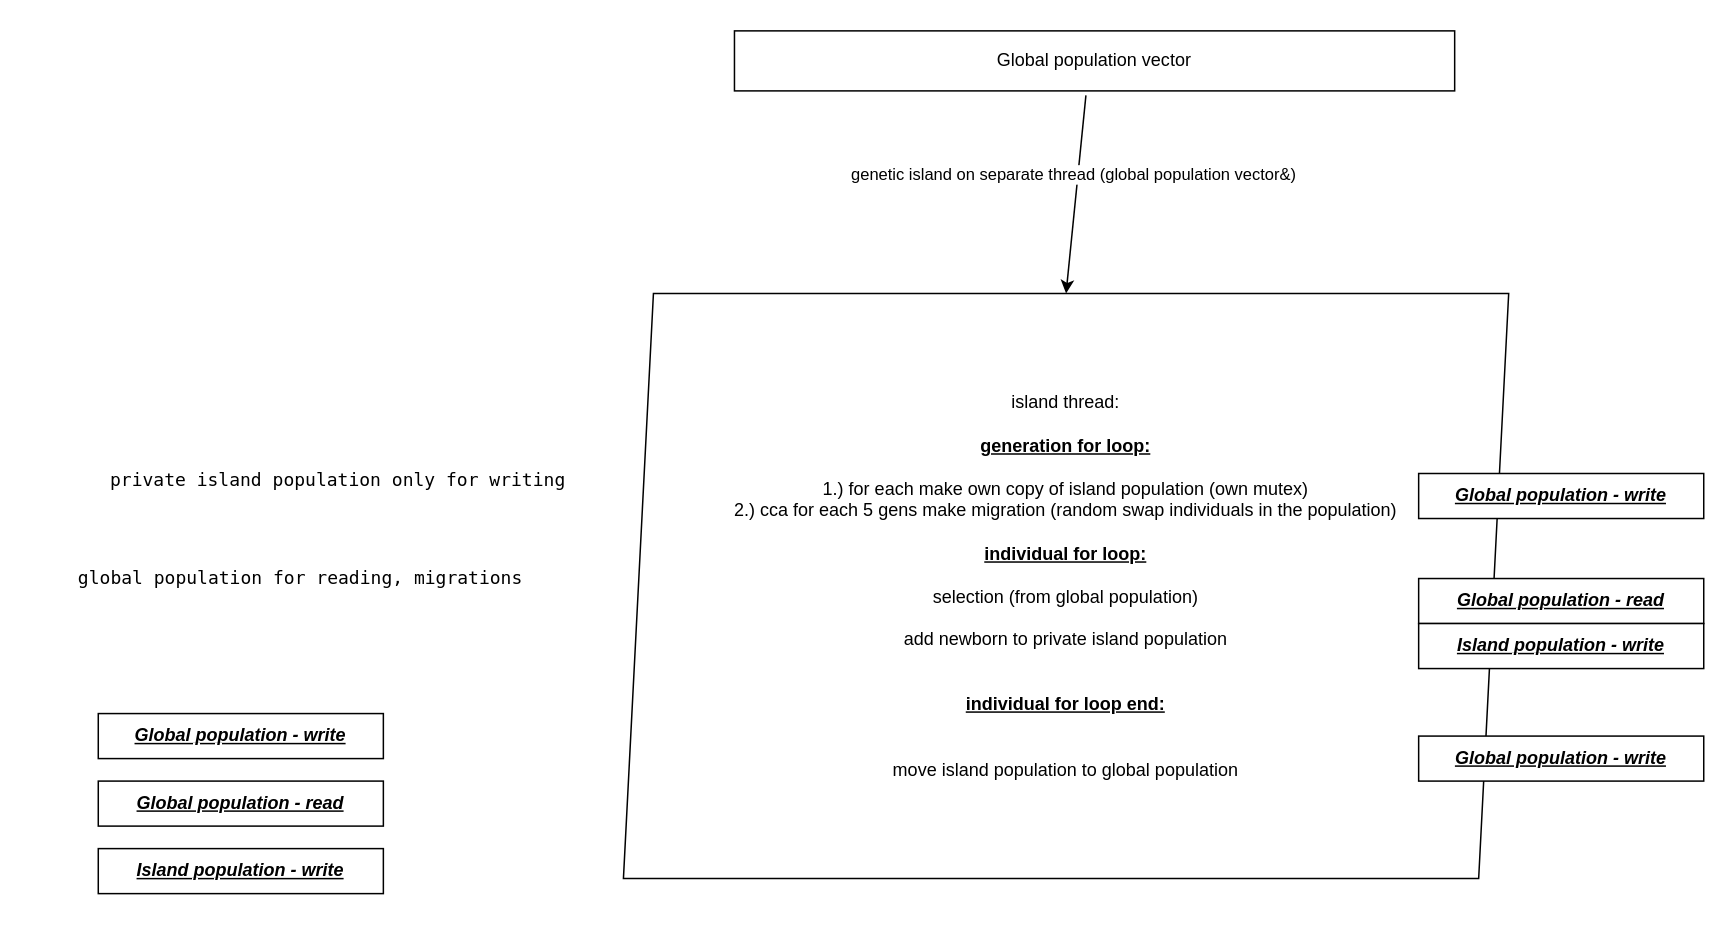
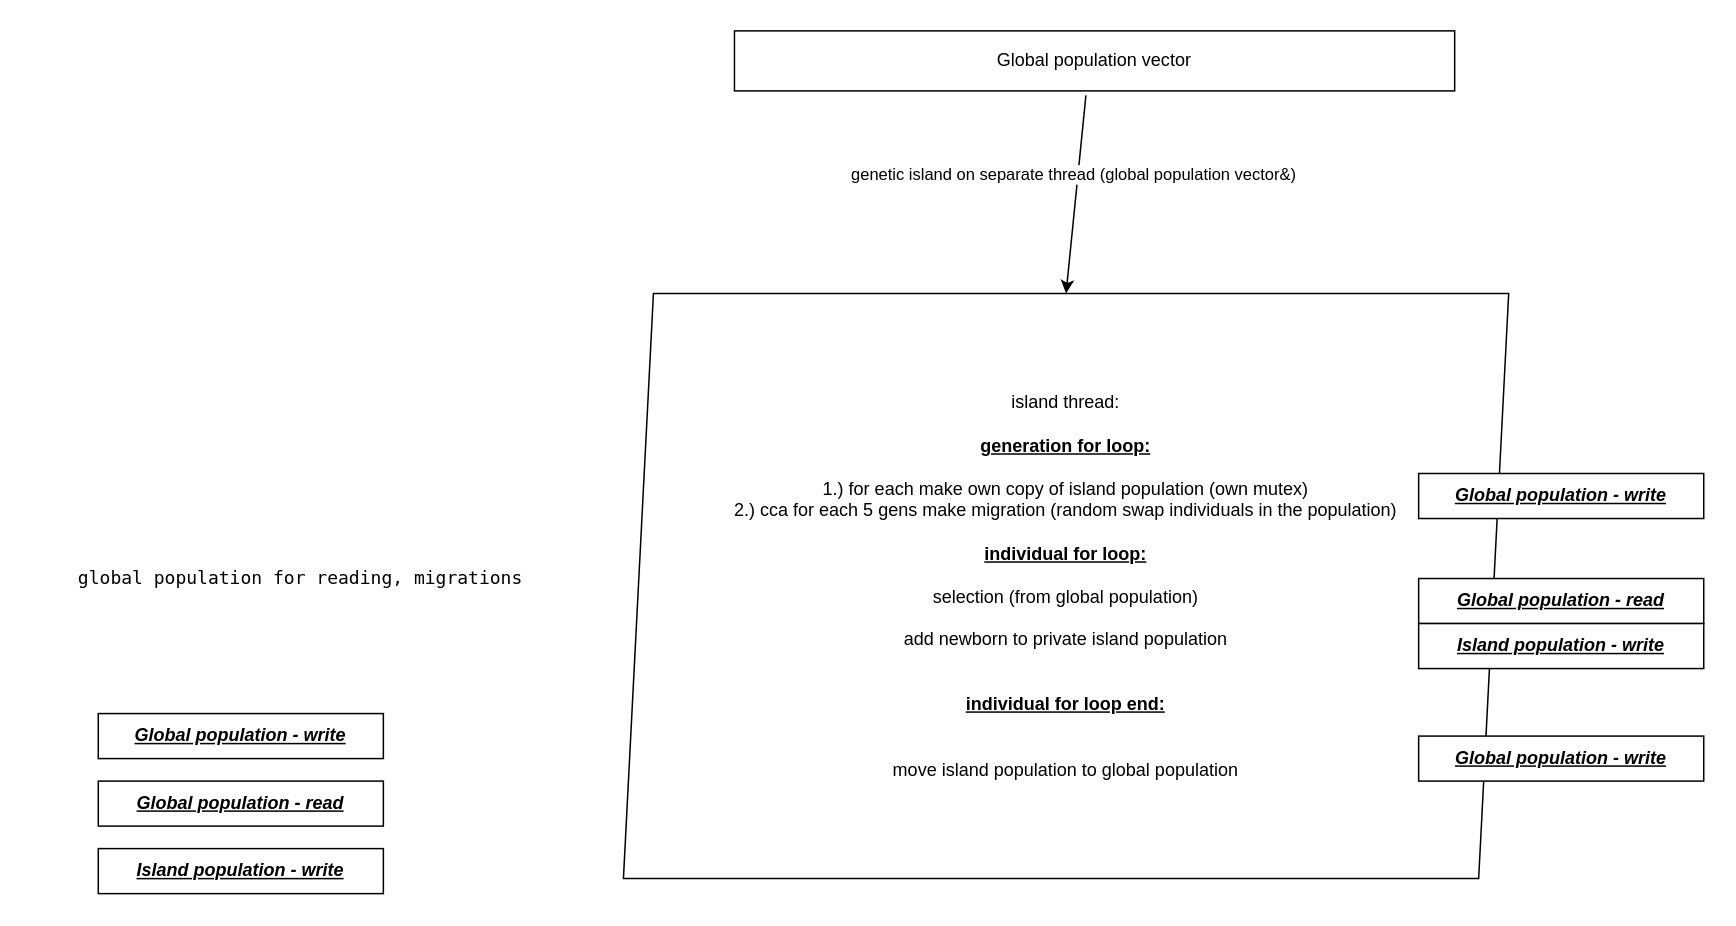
node "private island population only for writing": removed
